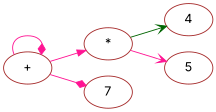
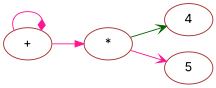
node "7": removed
